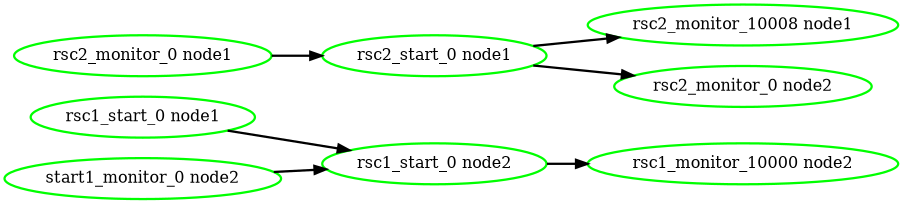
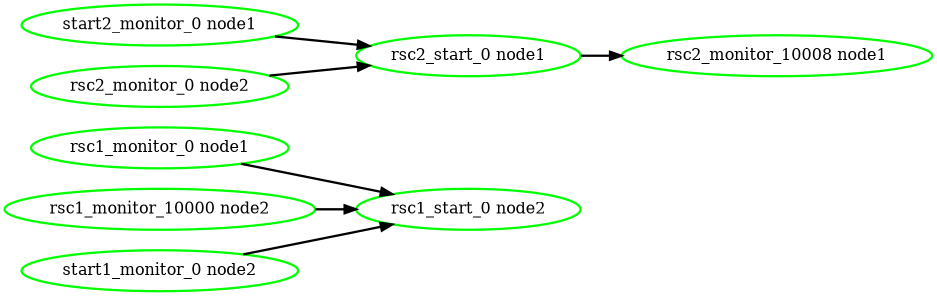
node "rsc2_monitor_0 node1": label "rsc2_monitor_0 node1" -> "start2_monitor_0 node1"
edge "rsc2_start_0 node1" -> "rsc2_monitor_0 node2": reversed
node "rsc1_start_0 node1": label "rsc1_start_0 node1" -> "rsc1_monitor_0 node1"
edge "rsc1_start_0 node2" -> "rsc1_monitor_10000 node2": reversed
